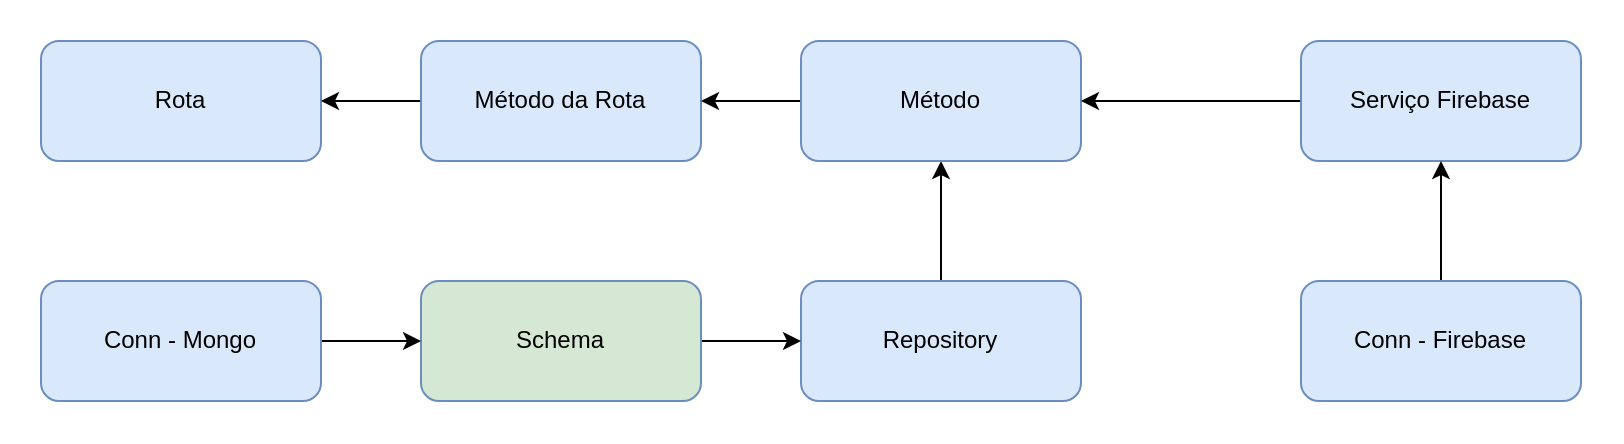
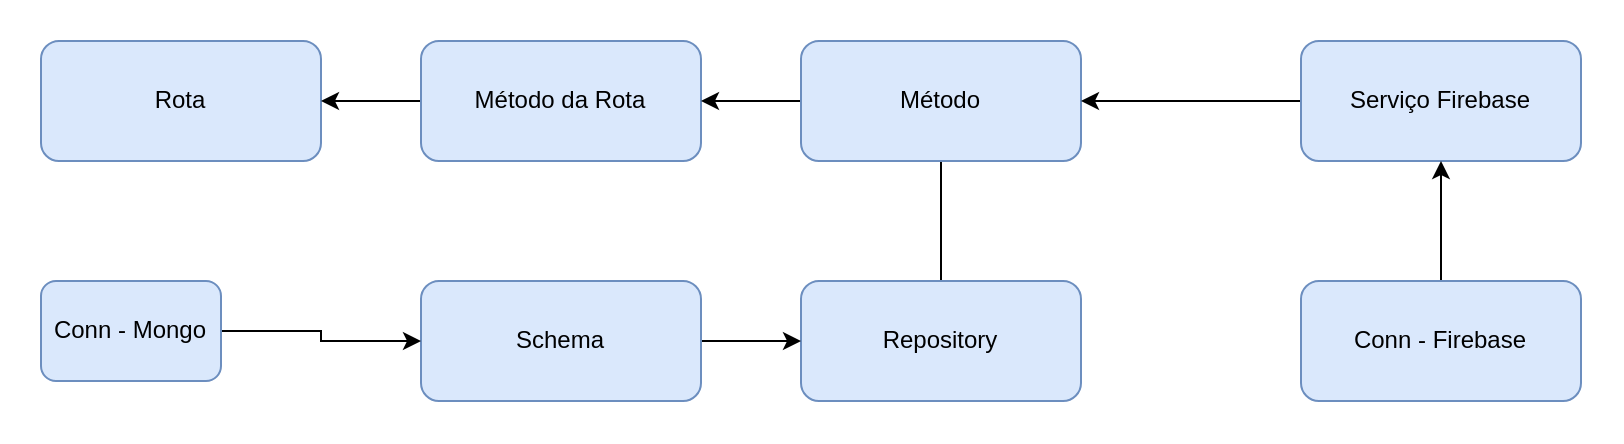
edge "Repository" -> "Método": arrowhead classic -> none
node "Conn - Mongo": size 280x120 -> 180x100
node "Schema": fillcolor #d5e8d4 -> #dae8fc
